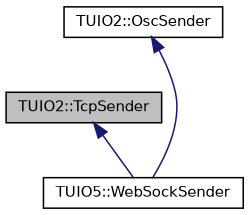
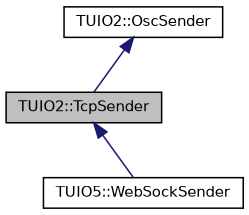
edge "TUIO5::WebSockSender" -> "TUIO2::OscSender": now "TUIO2::TcpSender" -> "TUIO2::OscSender"
